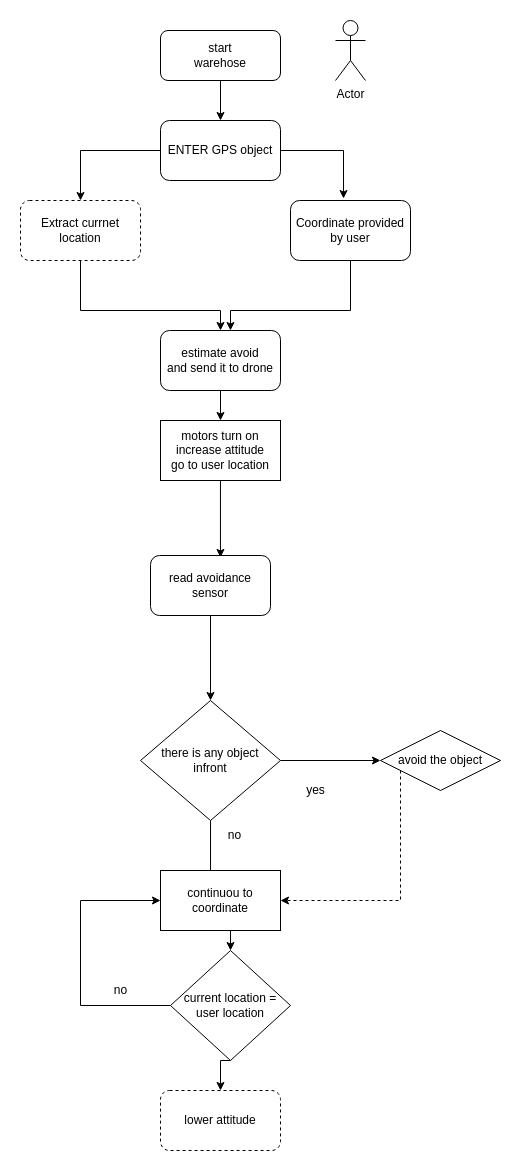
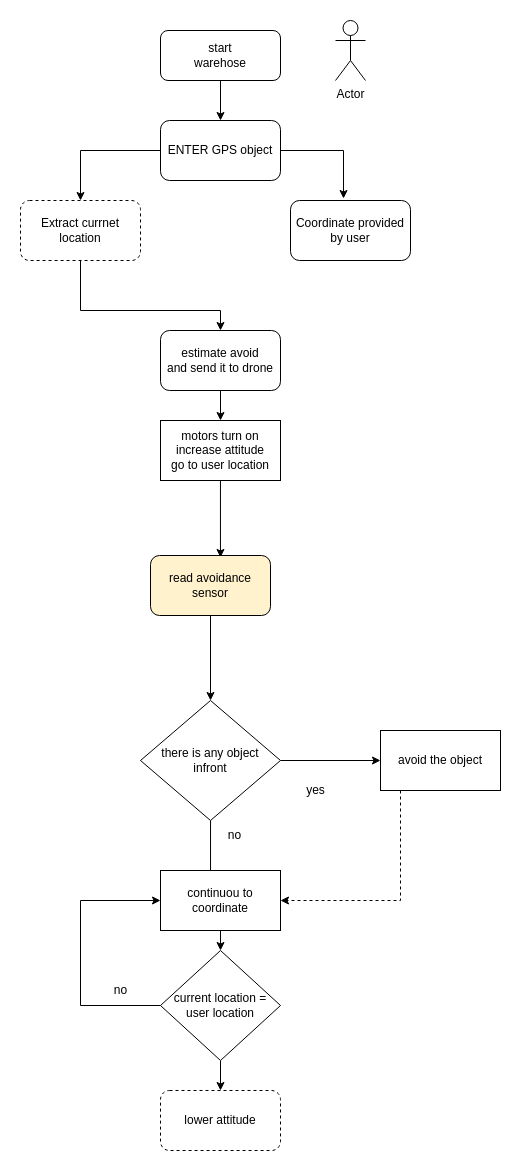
edge "Coordinate provided by user" -> "estimate avoid and send it to drone": removed
node "read avoidance sensor": fillcolor #ffffff -> #fff2cc
node "avoid the object": shape diamond -> rectangle
node "current location = user location": moved (231, 1006) -> (221, 1006)
